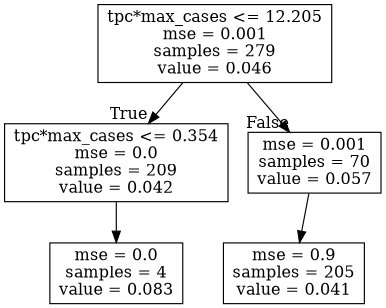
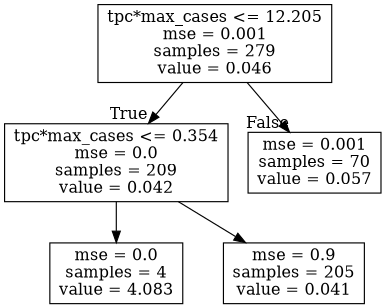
edge "mse = 0.001 samples = 70 value = 0.057" -> "mse = 0.9 samples = 205 value = 0.041": now "tpc*max_cases <= 0.354 mse = 0.0 samples = 209 value = 0.042" -> "mse = 0.9 samples = 205 value = 0.041"
node "mse = 0.0 samples = 4 value = 0.083": label "mse = 0.0 samples = 4 value = 0.083" -> "mse = 0.0 samples = 4 value = 4.083"
